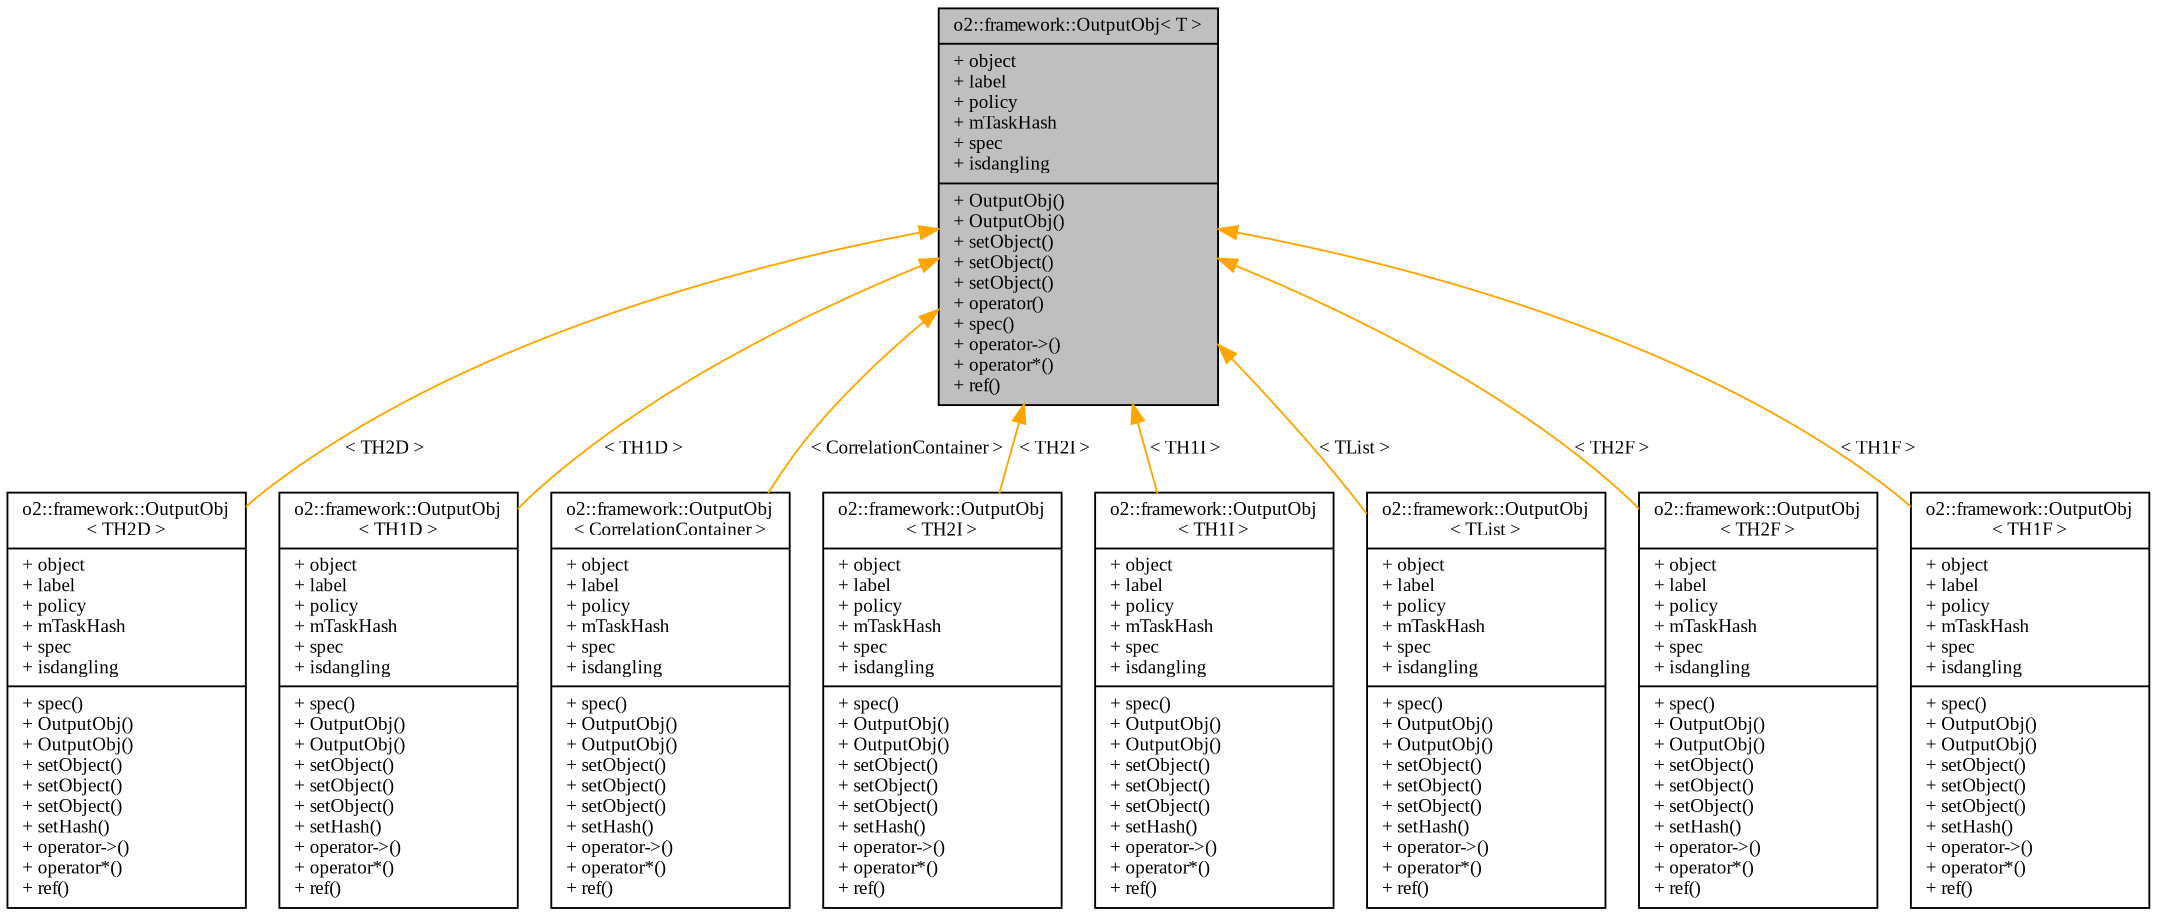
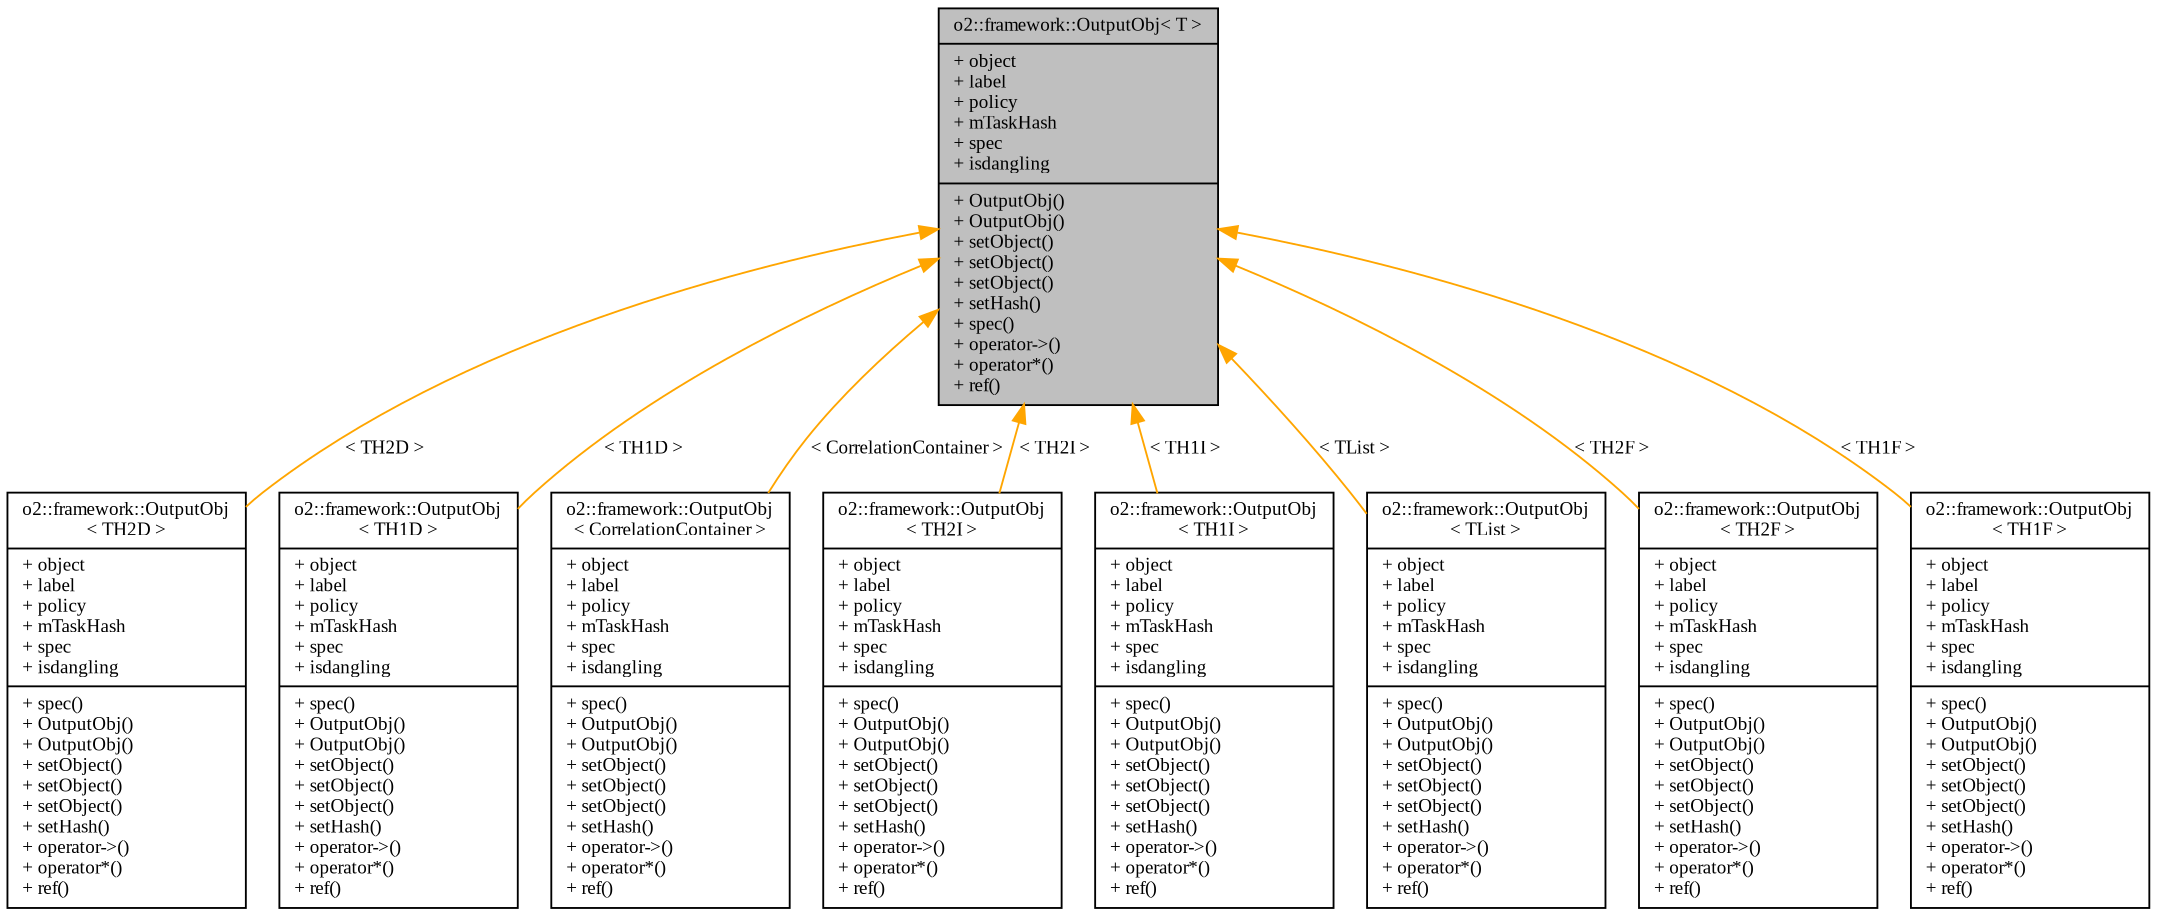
node "o2::framework::OutputObj< T >": text "+ operator()" -> "+ setHash()"
